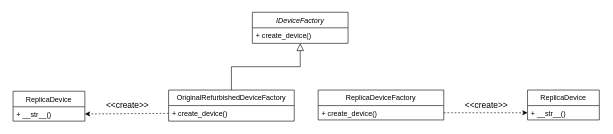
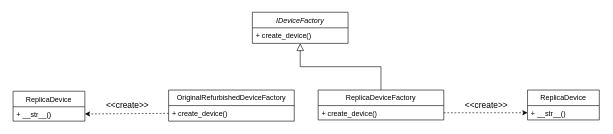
edge "OriginalRefurbishedDeviceFactory" -> "IDeviceFactory": removed
edge "ReplicaDeviceFactory" -> "IDeviceFactory": added
